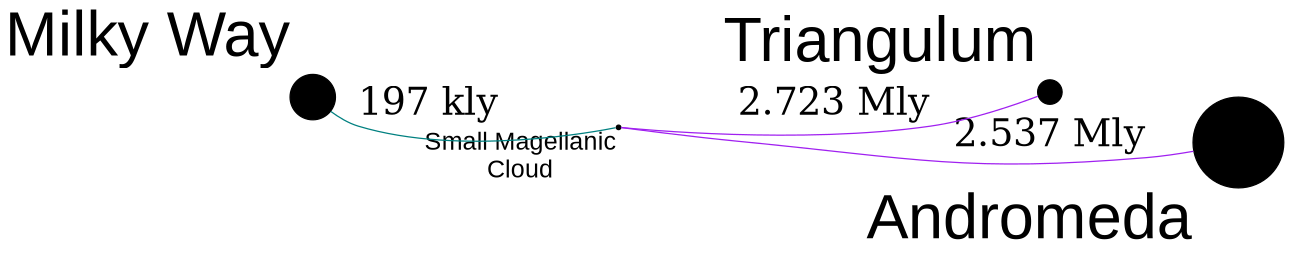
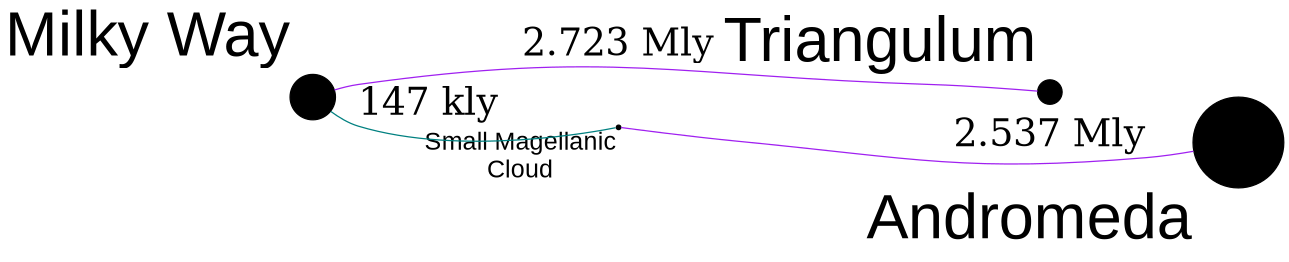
edge "Milky Way" -- "Small Magellanic Cloud": label "197 kly" -> "147 kly"
edge "Triangulum" -- "Small Magellanic Cloud": now "Triangulum" -- "Milky Way"
